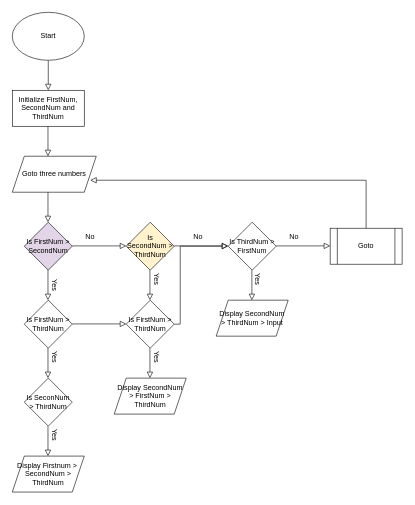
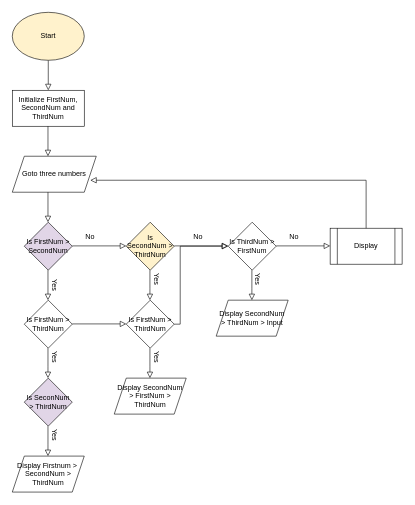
node "Start": fillcolor #ffffff -> #fff2cc
node "Goto": label "Goto" -> "Display"
node "Is SeconNum > ThirdNum": fillcolor #ffffff -> #e1d5e7
